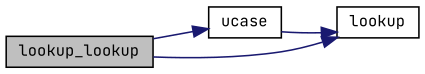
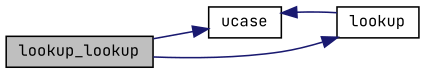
edge "ucase" -> "lookup": reversed
